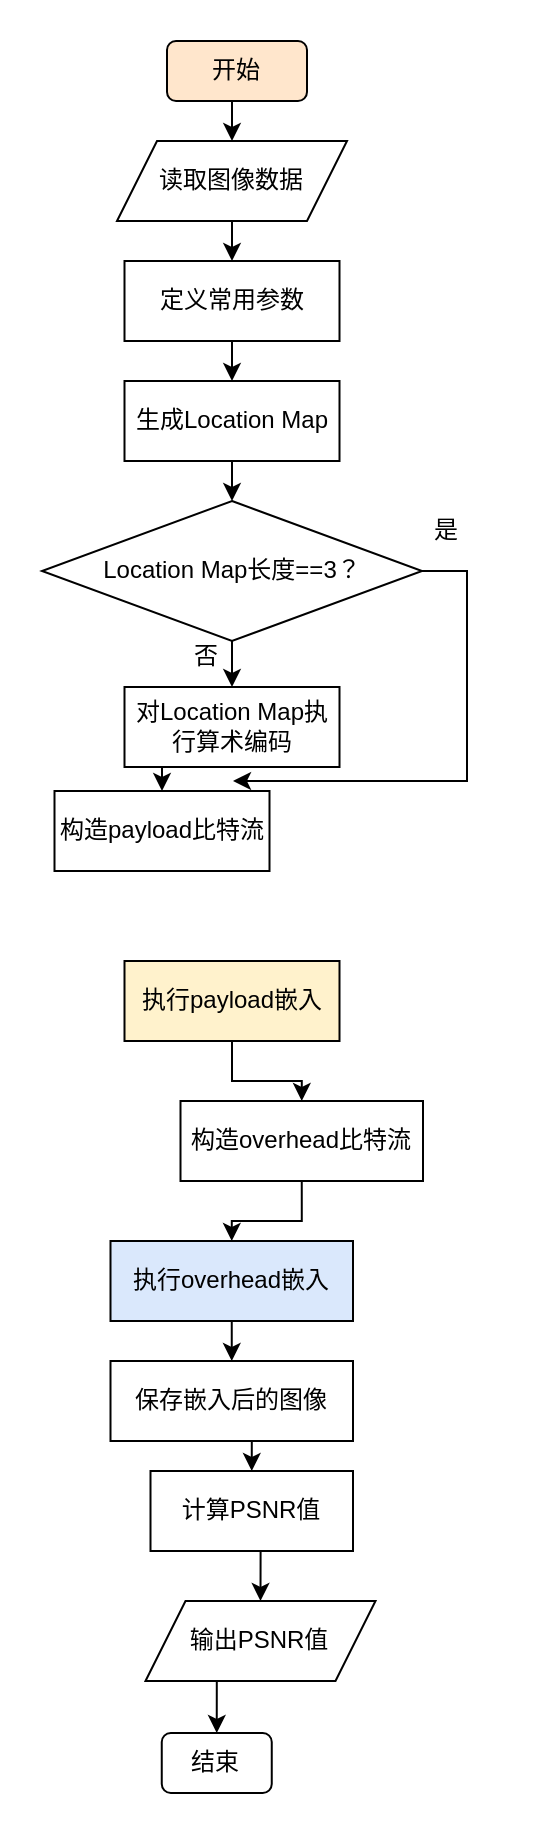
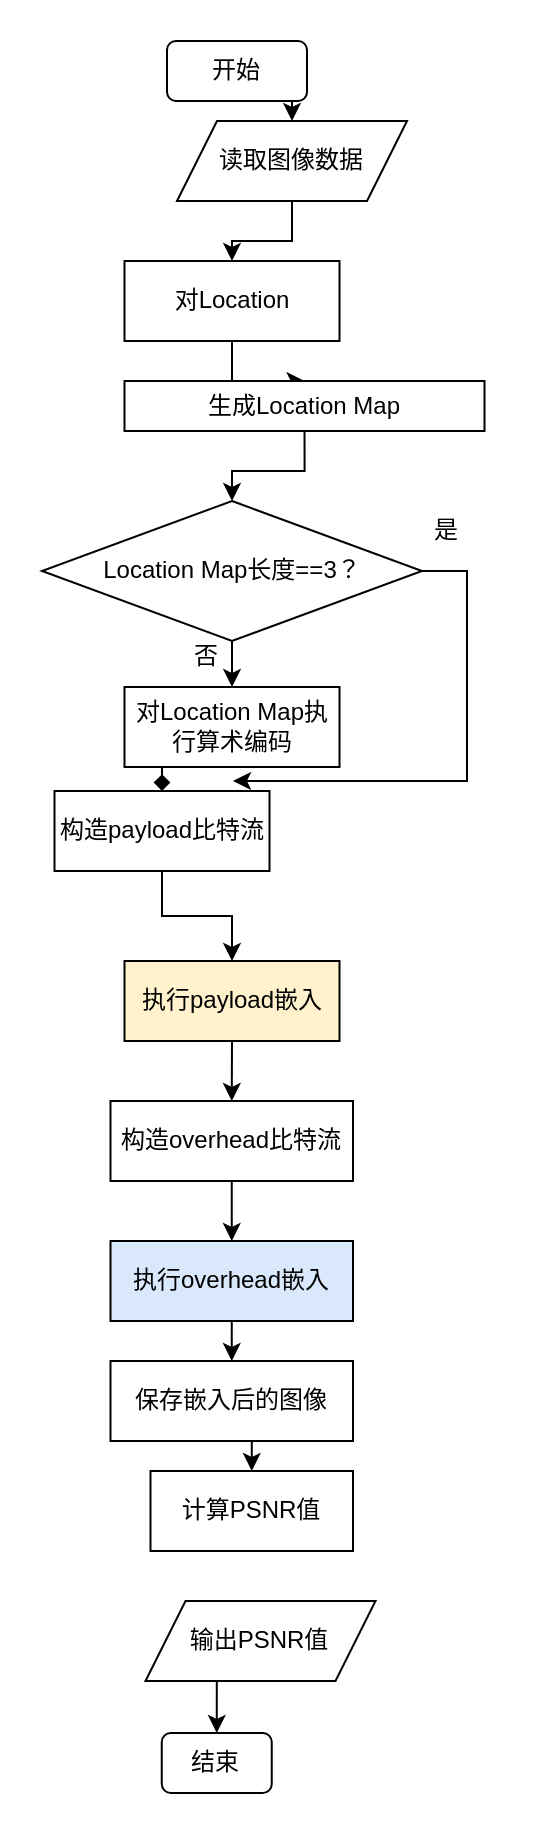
node "开始": fillcolor #ffe6cc -> #ffffff
node "读取图像数据": moved (232, 181) -> (292, 161)
node "定义常用参数": label "定义常用参数" -> "对Location"
node "生成Location Map": size 215x80 -> 360x50
edge "对Location Map执行算术编码" -> "构造payload比特流": arrowhead classic -> diamond
edge "构造payload比特流" -> "执行payload嵌入": added
node "构造overhead比特流": moved (302, 1141) -> (232, 1141)
edge "计算PSNR值" -> "输出PSNR值": removed
